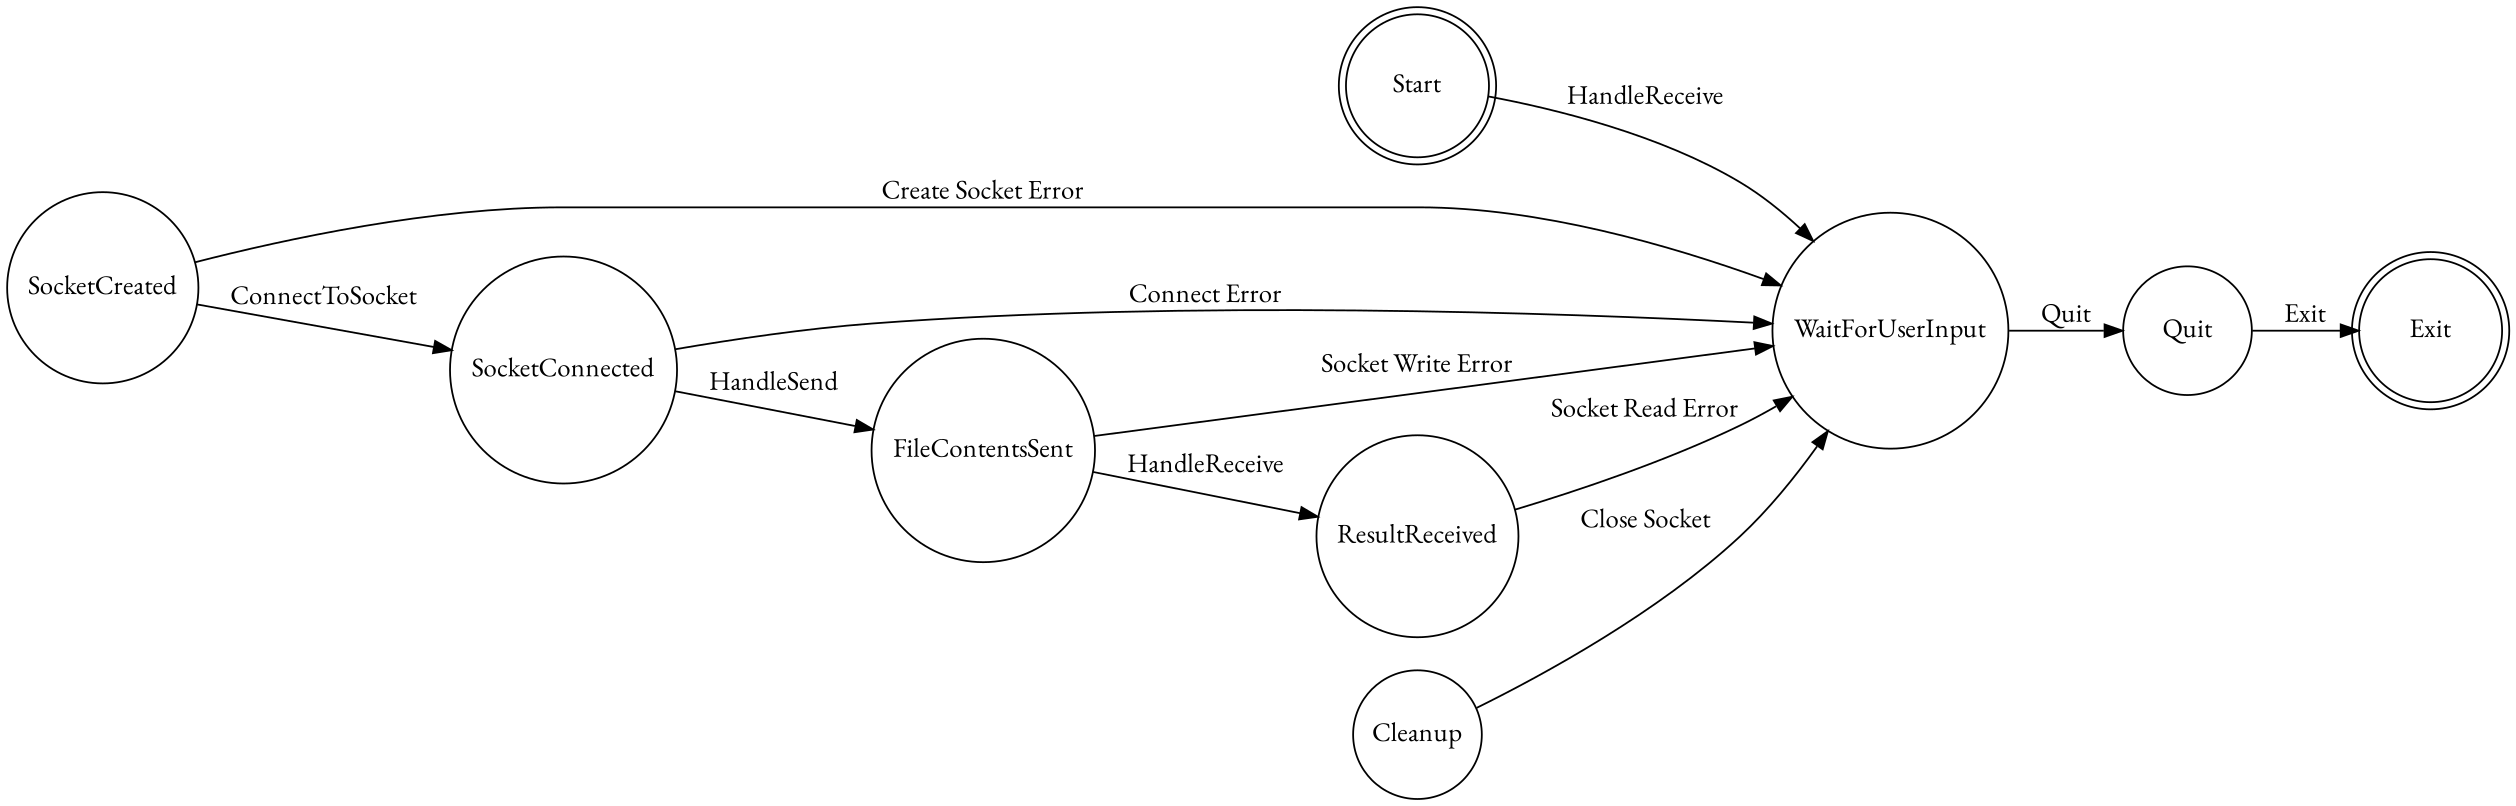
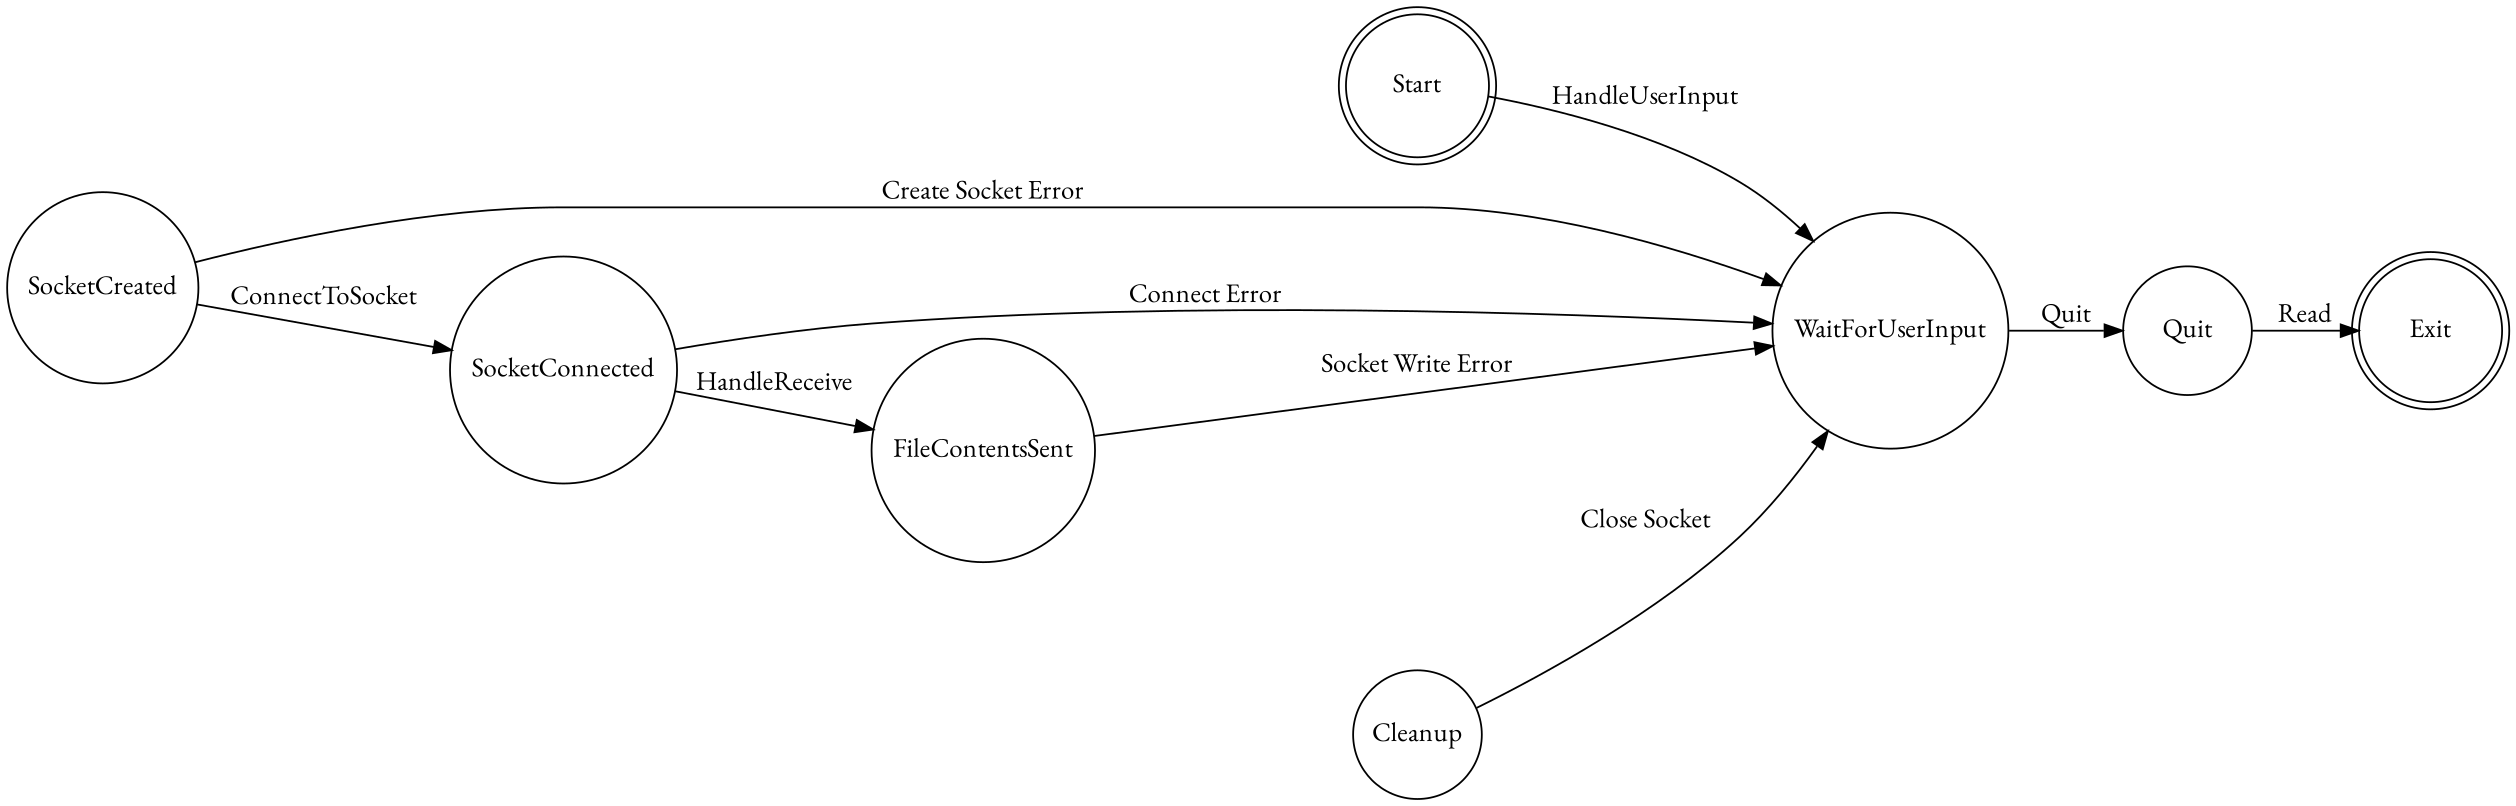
edge "Start" -> "WaitForUserInput": label "HandleReceive" -> "HandleUserInput"
edge "Quit" -> "Exit": label "Exit" -> "Read"
edge "SocketConnected" -> "FileContentsSent": label "HandleSend" -> "HandleReceive"
node "ResultReceived": removed
